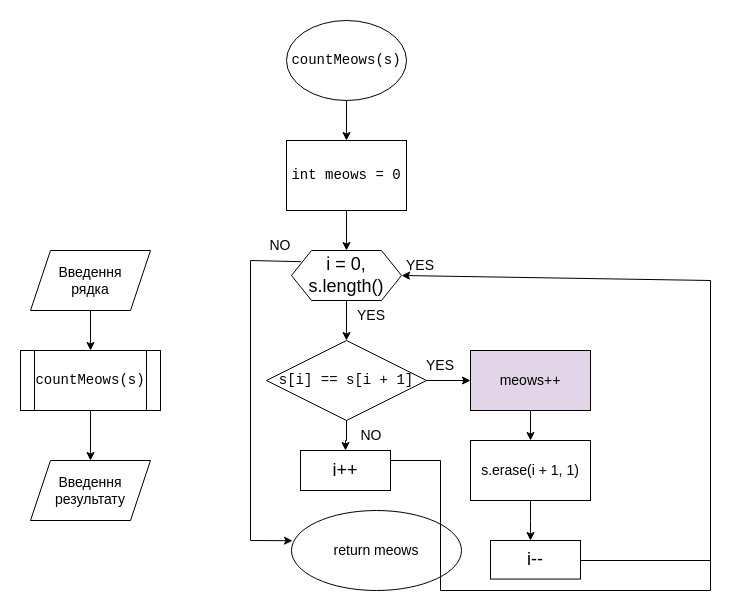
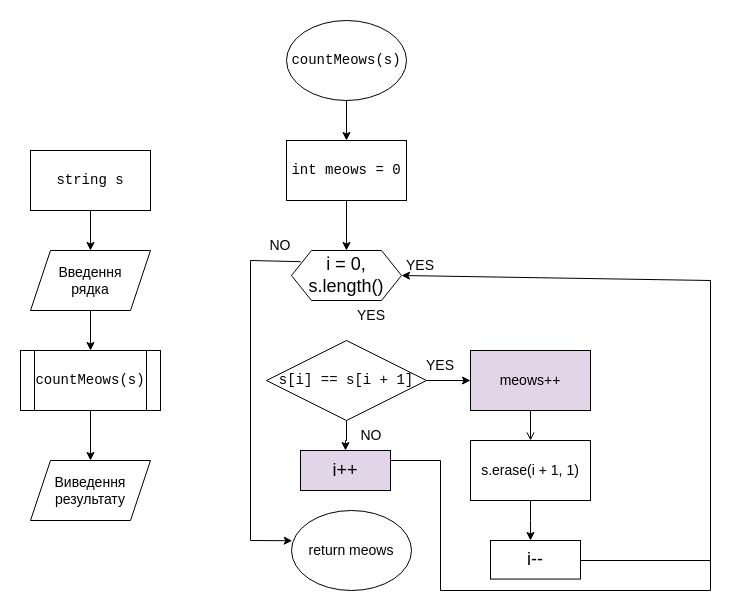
node "int meows = 0": size 120x70 -> 120x60
node "string s": added
edge "string s" -> "Введення рядка": added
edge "і = 0, s.length()" -> "s[i] == s[i + 1]": removed
edge "meows++" -> "s.erase(i + 1, 1)": arrowhead classic -> open
node "i++": fillcolor #ffffff -> #e1d5e7
node "Введення результату": label "Введення результату" -> "Виведення результату"
node "return meows": size 170x80 -> 120x80
